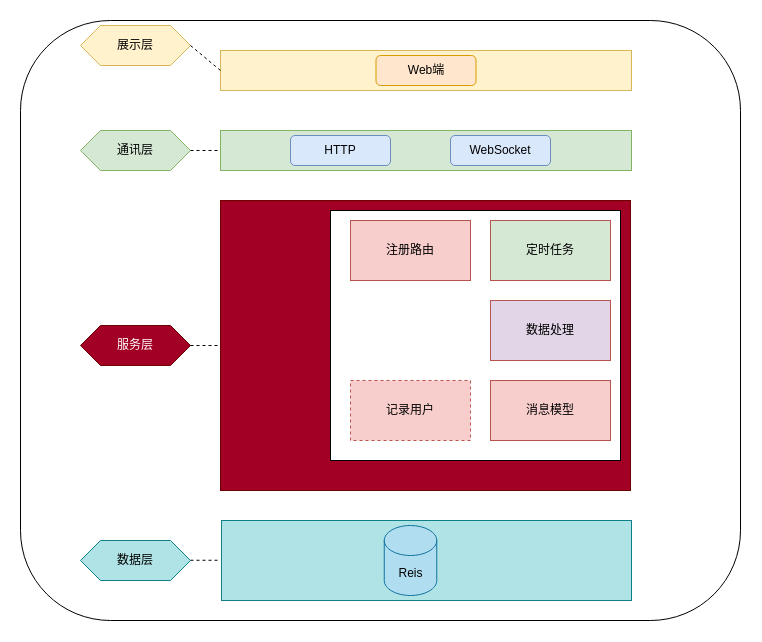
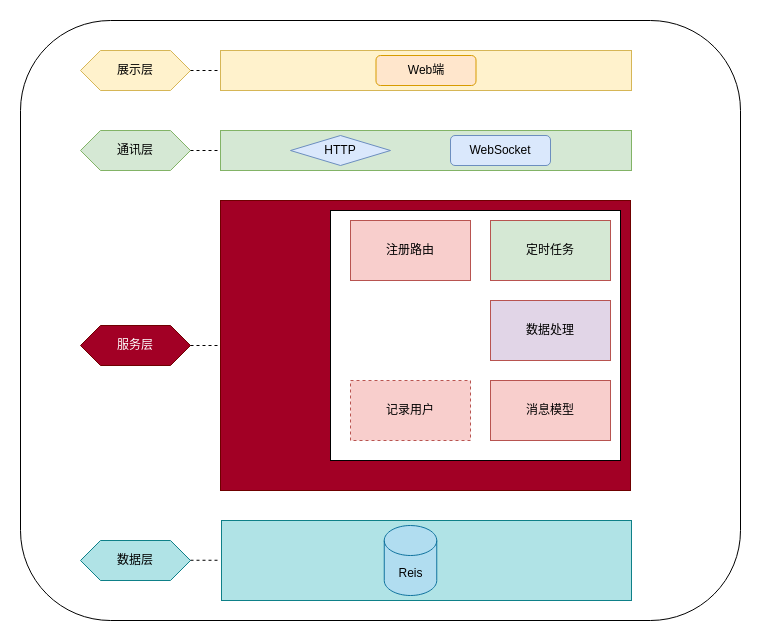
node "展示层": moved (136, 46) -> (136, 71)
node "HTTP": shape rounded rectangle -> diamond
